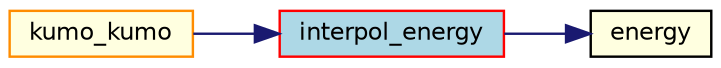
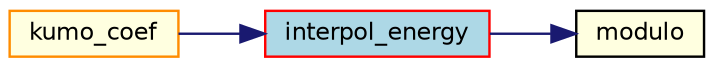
node "kumo_kumo": label "kumo_kumo" -> "kumo_coef"
node "energy": label "energy" -> "modulo"
